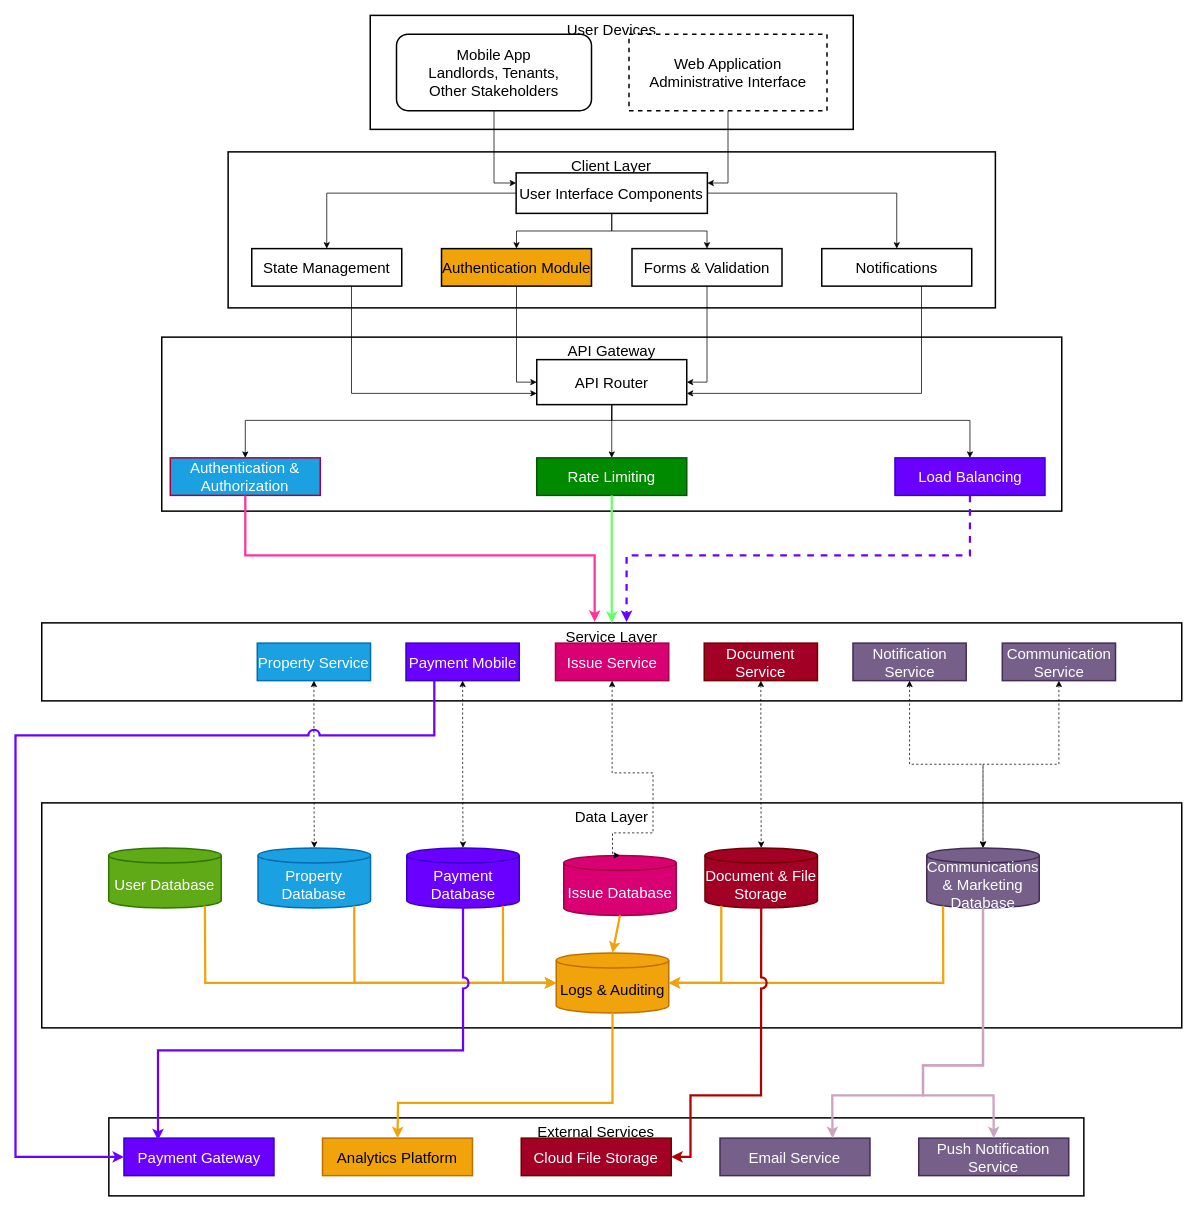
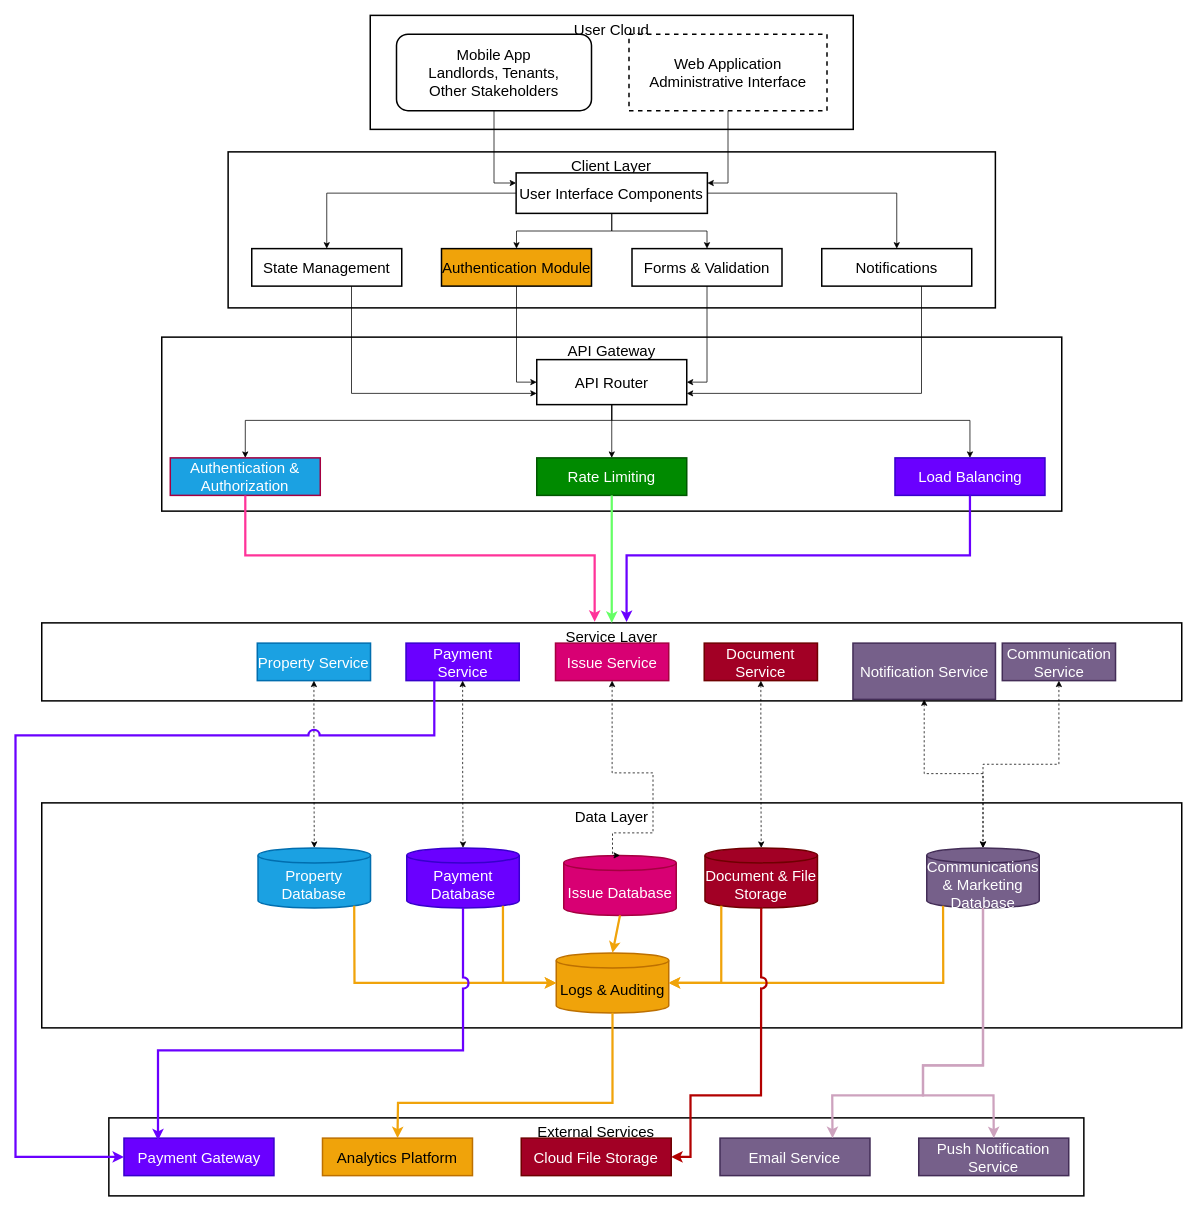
node "User Devices": label "User Devices" -> "User Cloud"
edge "Load Balancing" -> "Service Layer": style dashed -> solid
node "Payment Mobile": label "Payment Mobile" -> "Payment Service"
node "Notification Service": size 113x38 -> 143x56
node "User Database": removed
edge "User Database" -> "Logs & Auditing": removed
